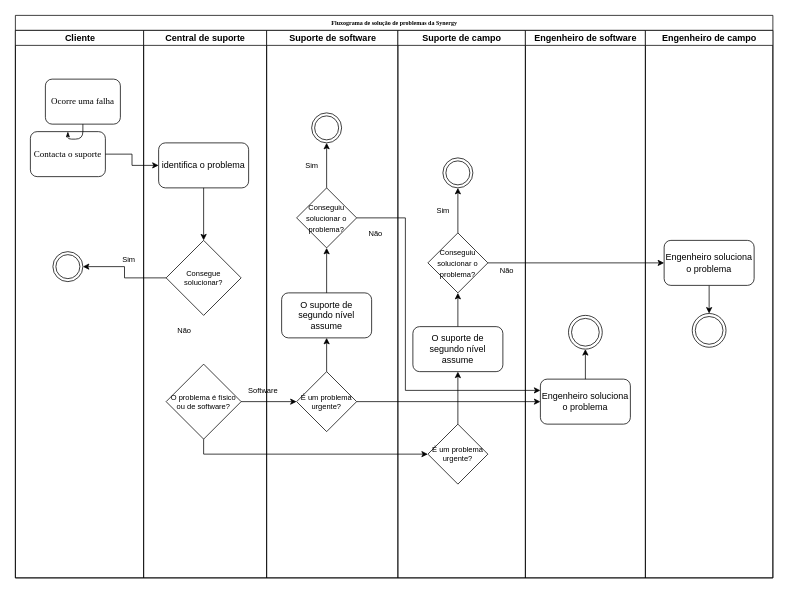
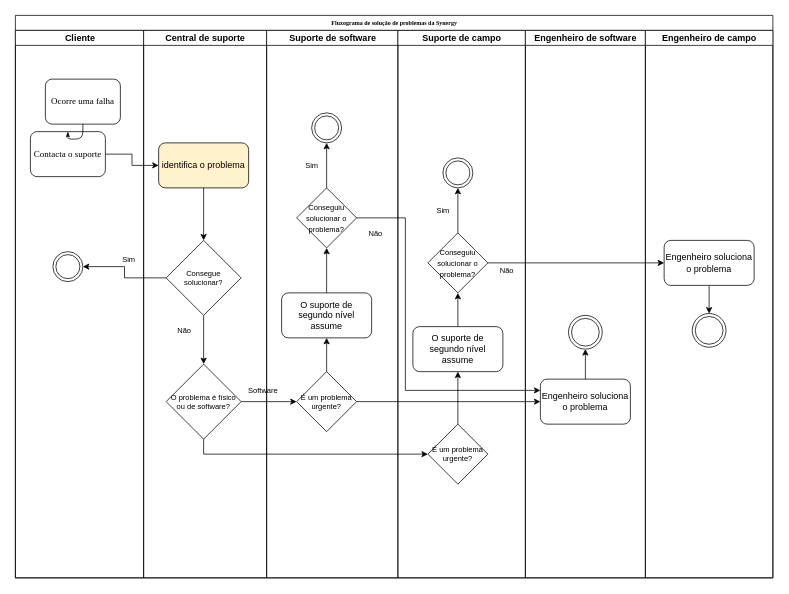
node "identifica o problema": fillcolor #ffffff -> #fff2cc
edge "Consegue solucionar?" -> "O problema é físico ou de software?": added
